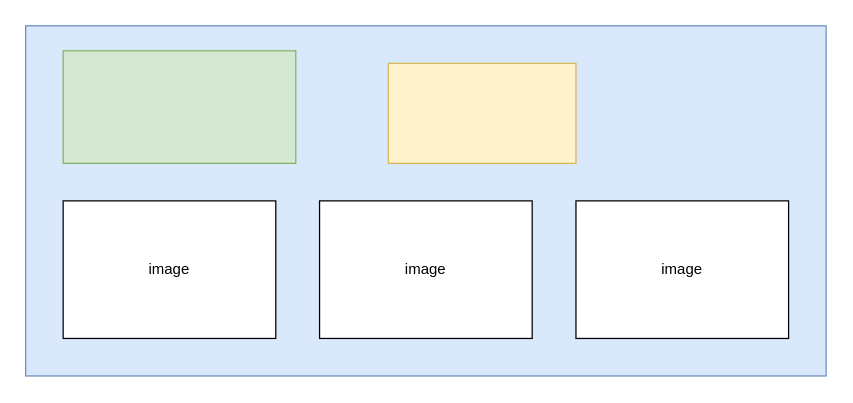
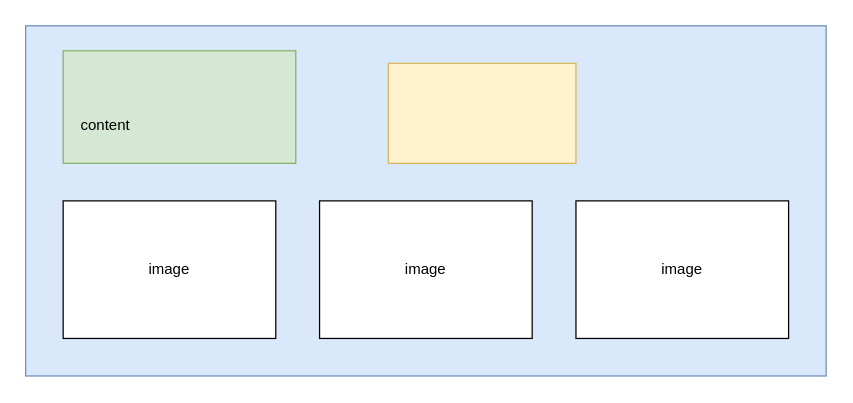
node "content": added
